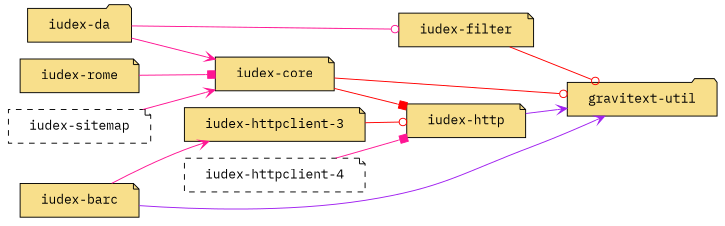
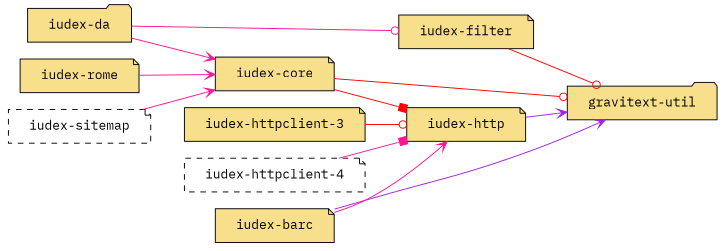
edge "iudex-rome" -> "iudex-core": arrowhead box -> vee
edge "iudex-barc" -> "iudex-httpclient-3": now "iudex-barc" -> "iudex-http"
